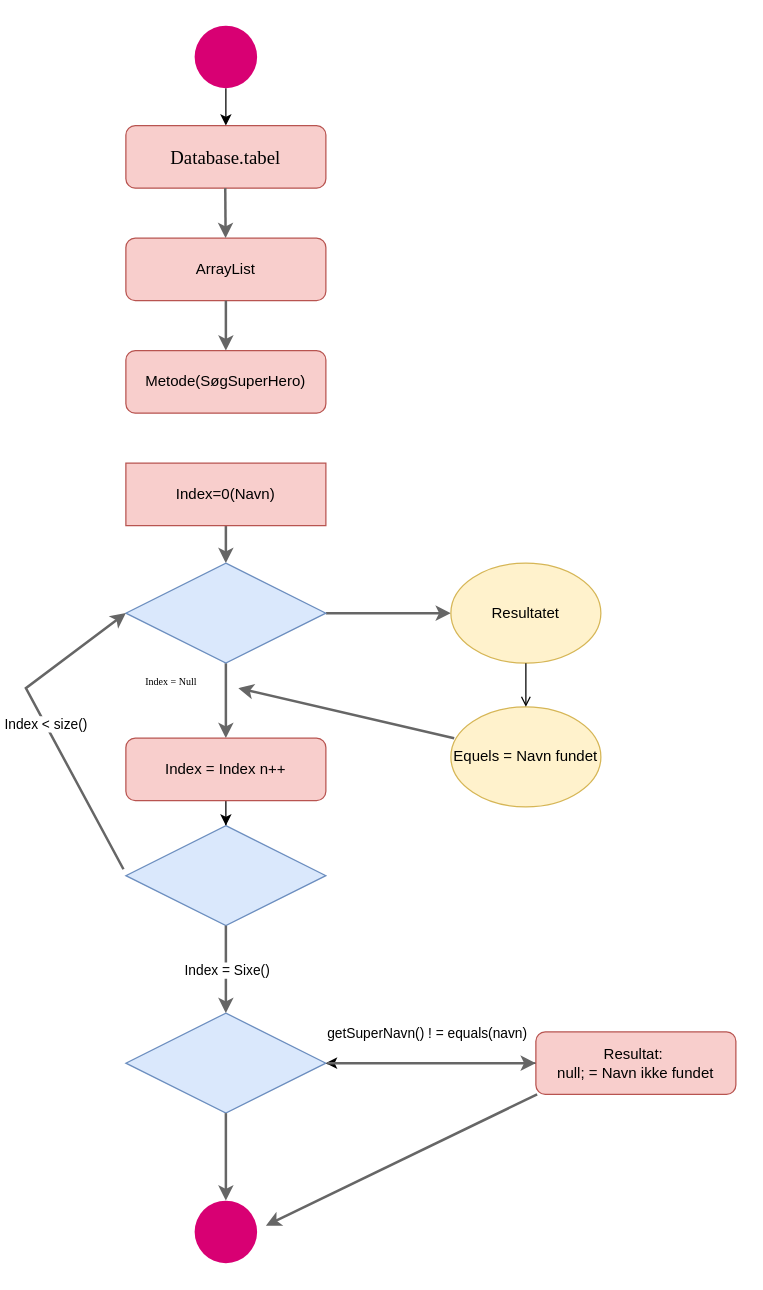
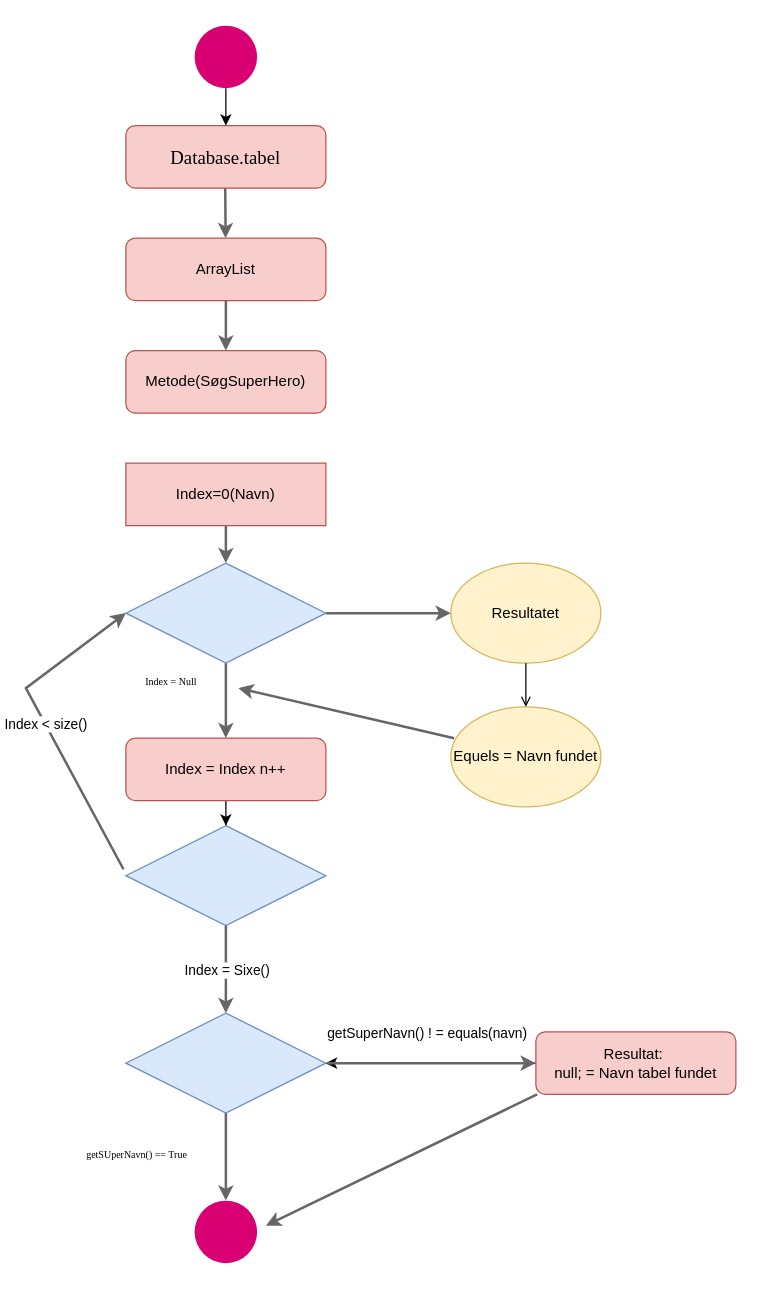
node "Resultat: null; = Navn ikke fundet": label "Resultat: null; = Navn ikke fundet" -> "Resultat: null; = Navn tabel fundet"
node "getSUperNavn() == True": added
